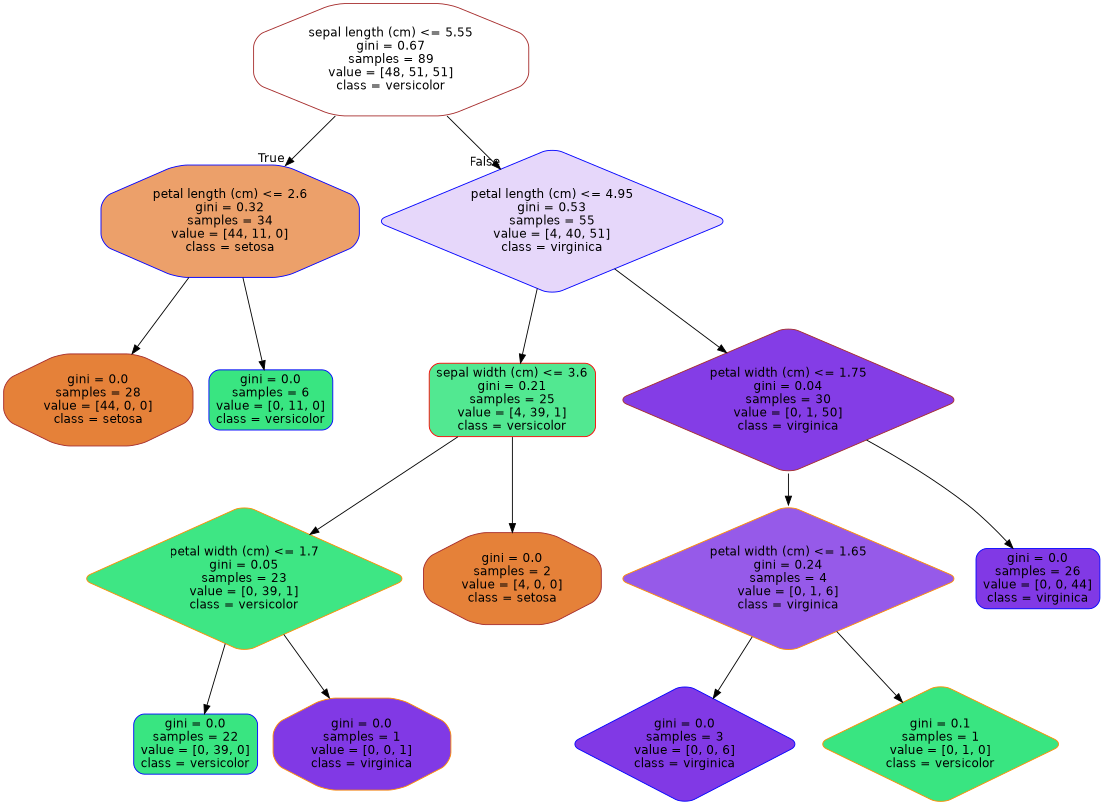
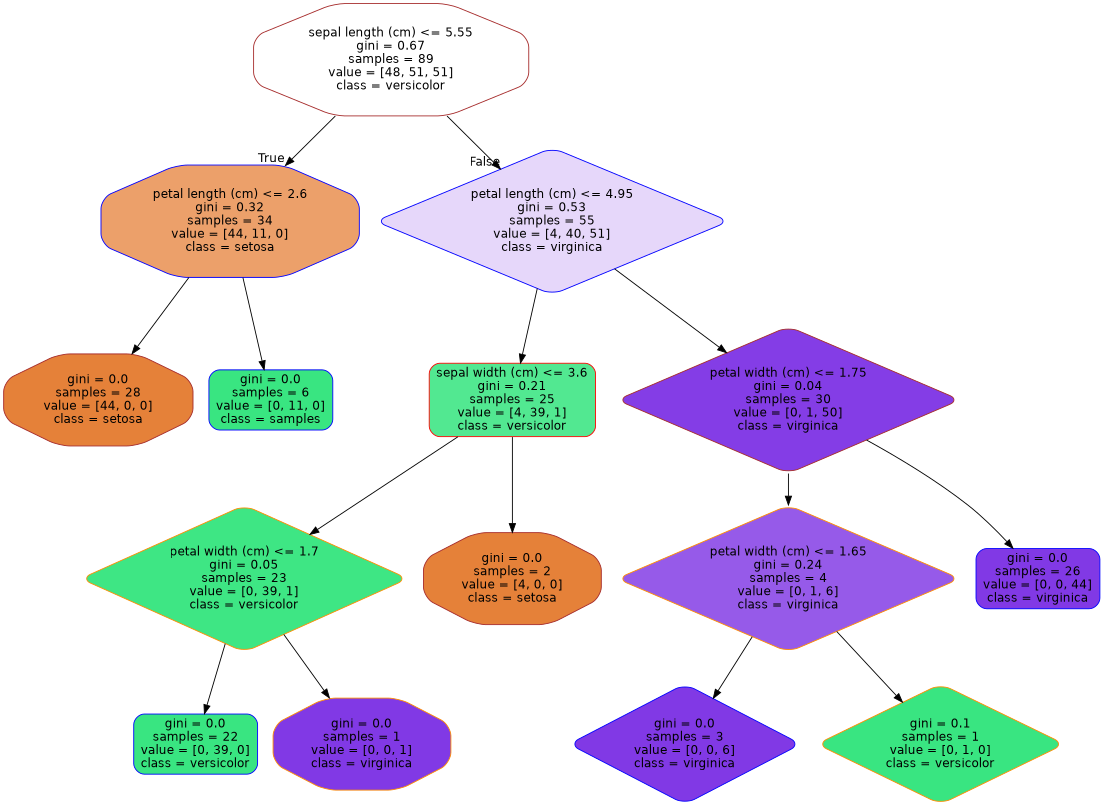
node "gini = 0.0 samples = 6 value = [0, 11, 0] class = versicolor": label "gini = 0.0 samples = 6 value = [0, 11, 0] class = versicolor" -> "gini = 0.0 samples = 6 value = [0, 11, 0] class = samples"
